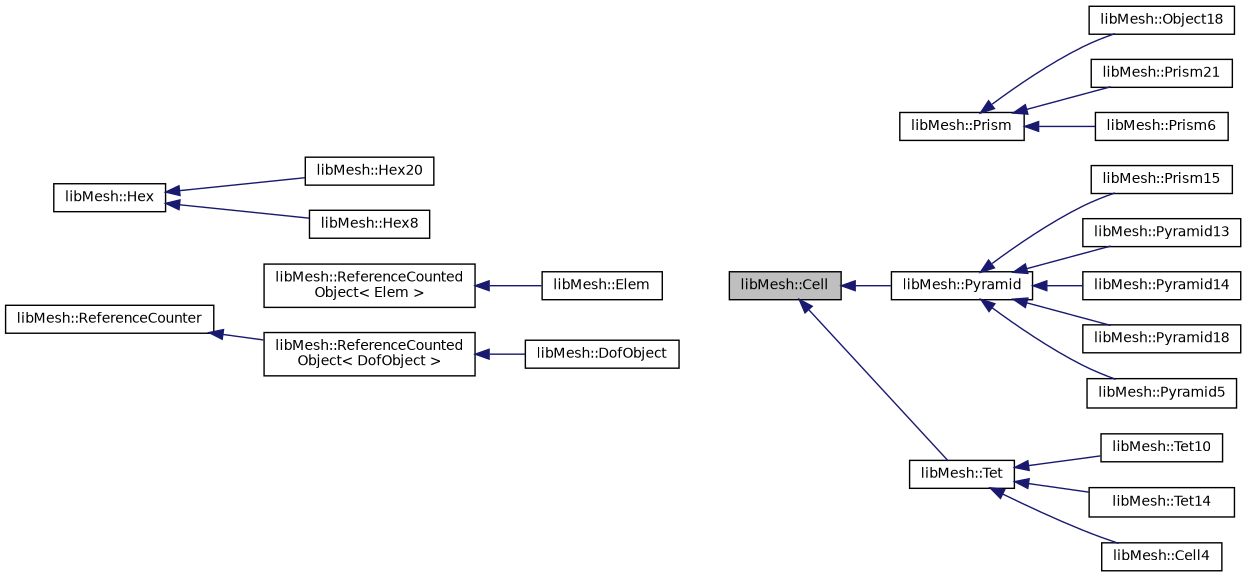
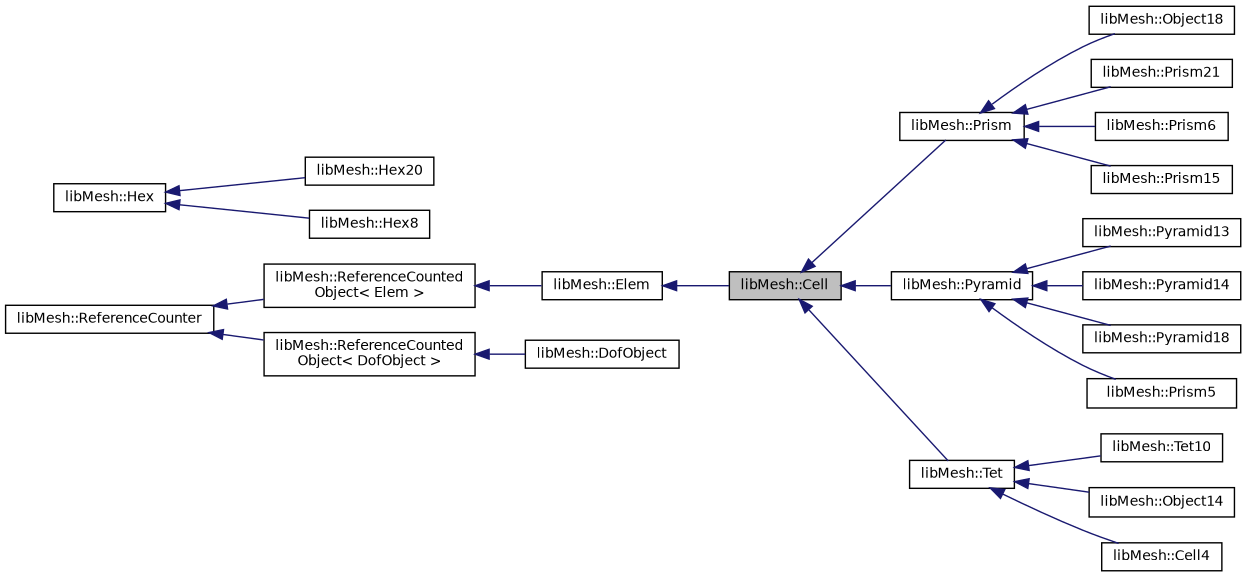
edge "libMesh::Prism" -> "libMesh::Cell": added
edge "libMesh::Prism15" -> "libMesh::Pyramid": now "libMesh::Prism15" -> "libMesh::Prism"
edge "libMesh::Cell" -> "libMesh::Elem": added
edge "libMesh::ReferenceCounted Object< Elem >" -> "libMesh::ReferenceCounter": added
node "libMesh::Pyramid5": label "libMesh::Pyramid5" -> "libMesh::Prism5"
node "libMesh::Tet14": label "libMesh::Tet14" -> "libMesh::Object14"
